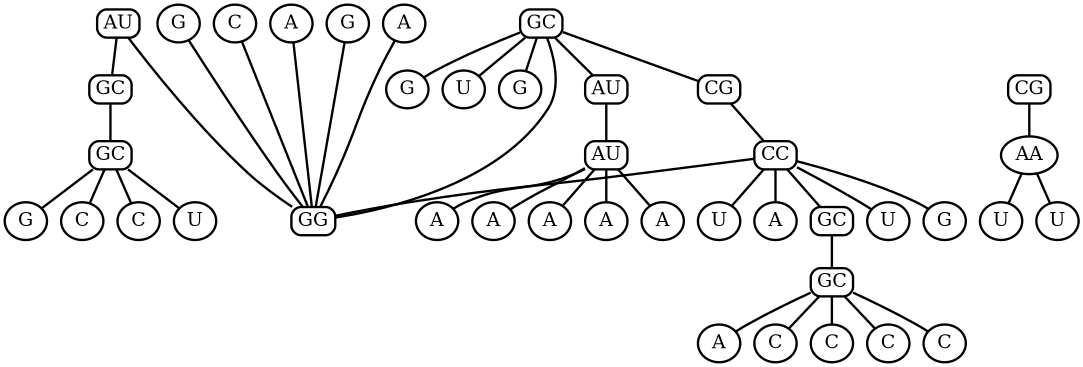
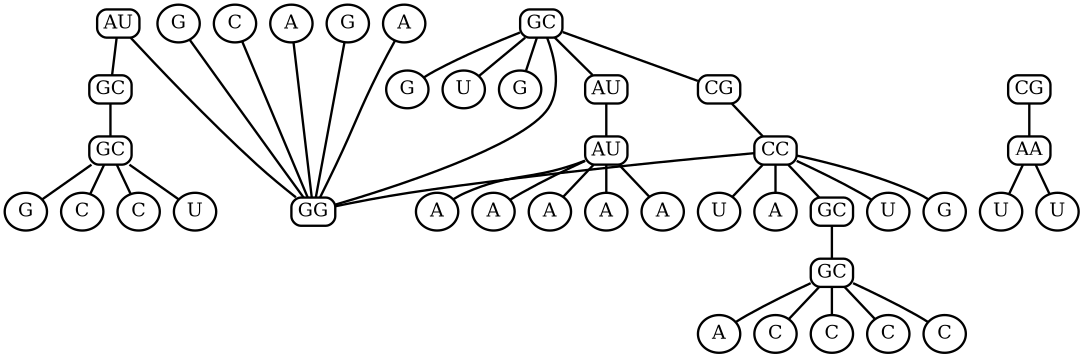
node "AA": shape ellipse -> box
